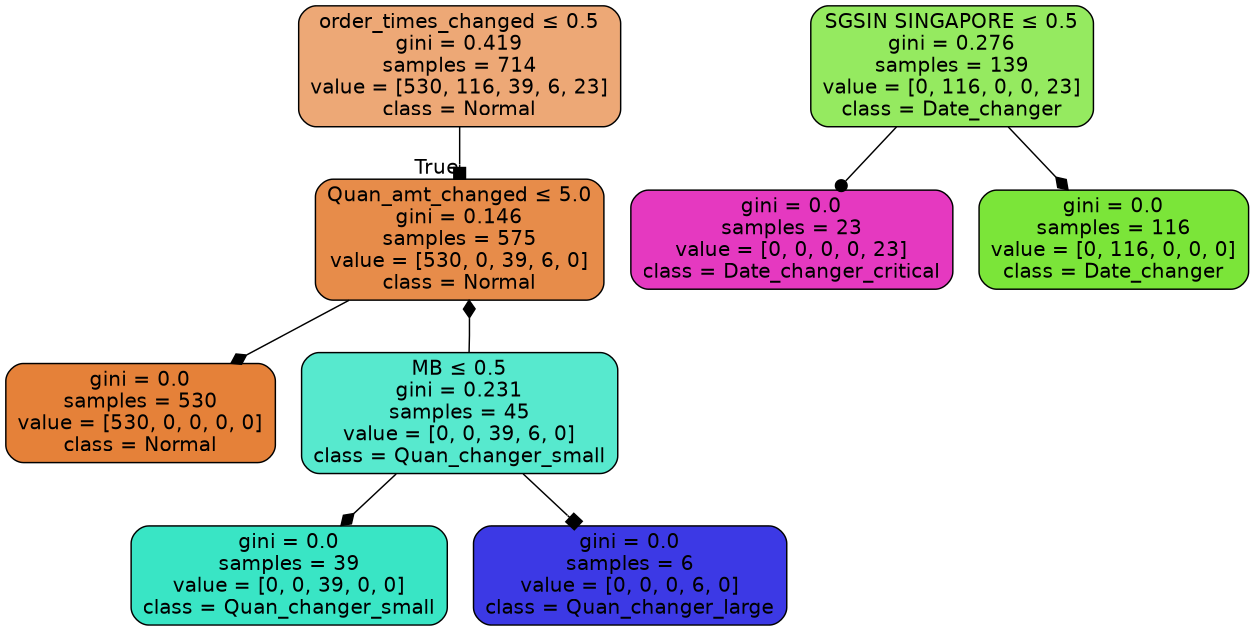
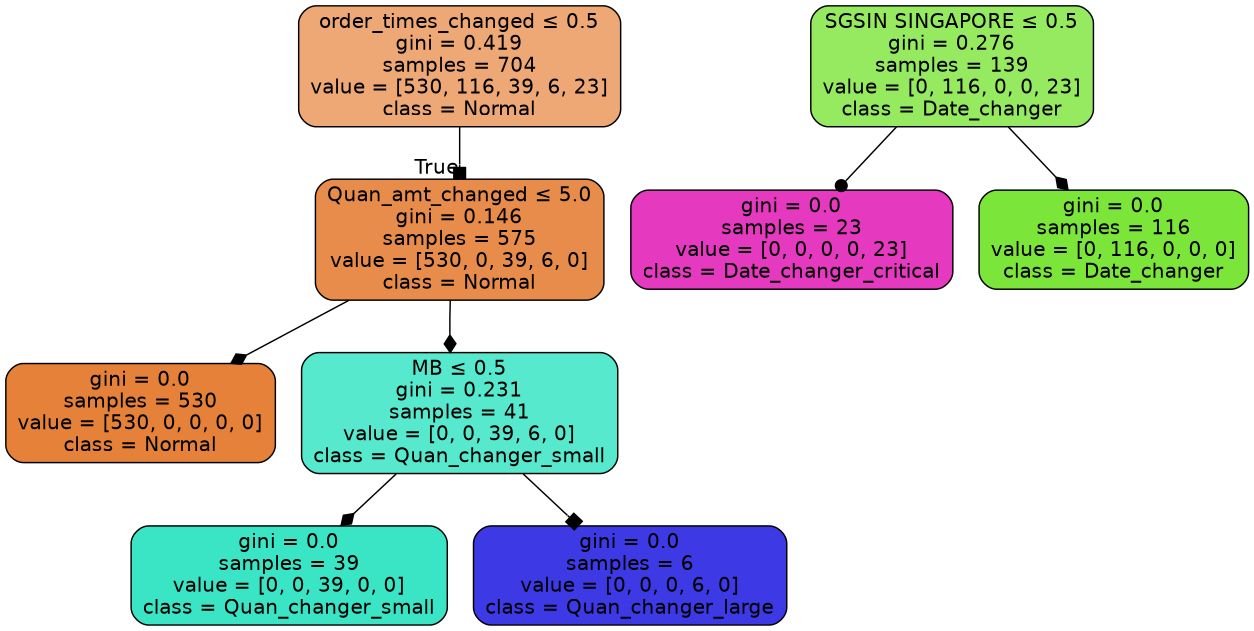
node "order_times_changed ≤ 0.5": text "samples = 714" -> "samples = 704"
edge "MB ≤ 0.5" -> "Quan_amt_changed ≤ 5.0": reversed
node "MB ≤ 0.5": text "samples = 45" -> "samples = 41"
